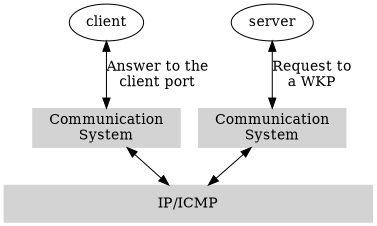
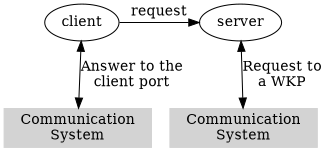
edge "client" -> "server": added, label "request"
node "IP/ICMP": removed
